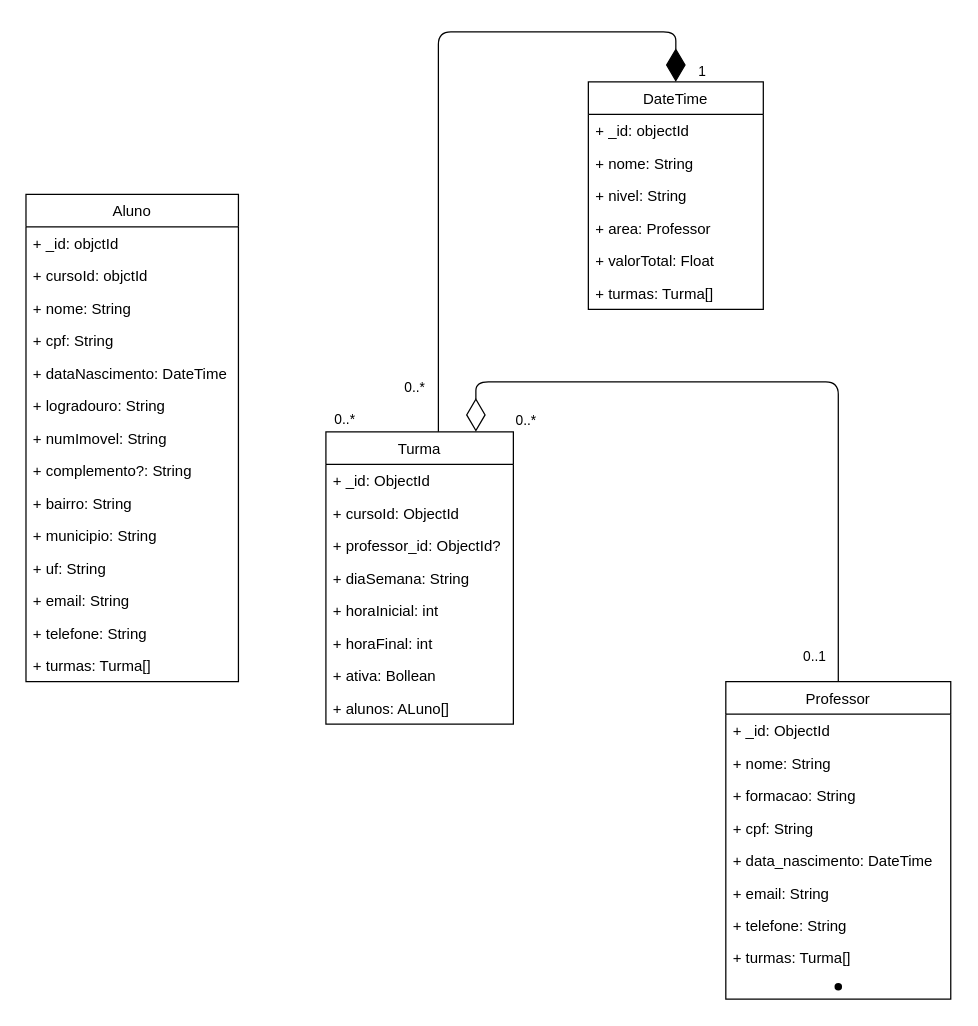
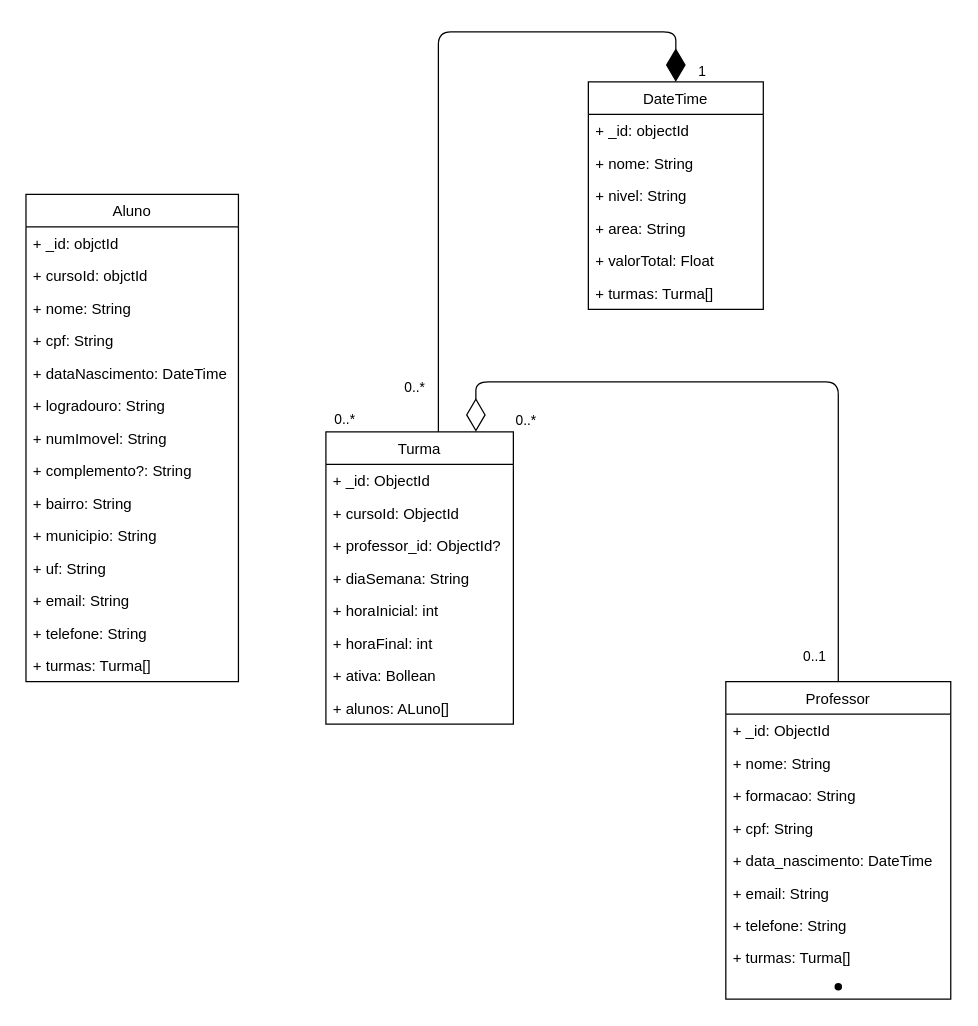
node "+ area: Professor": label "+ area: Professor" -> "+ area: String"
